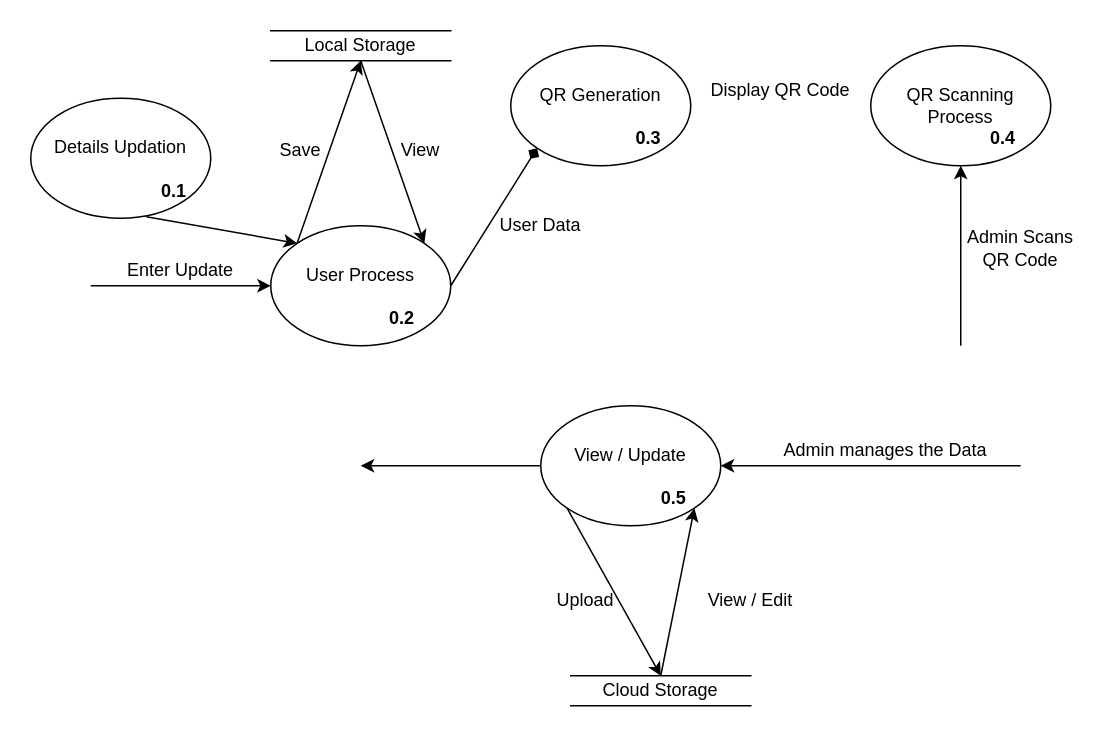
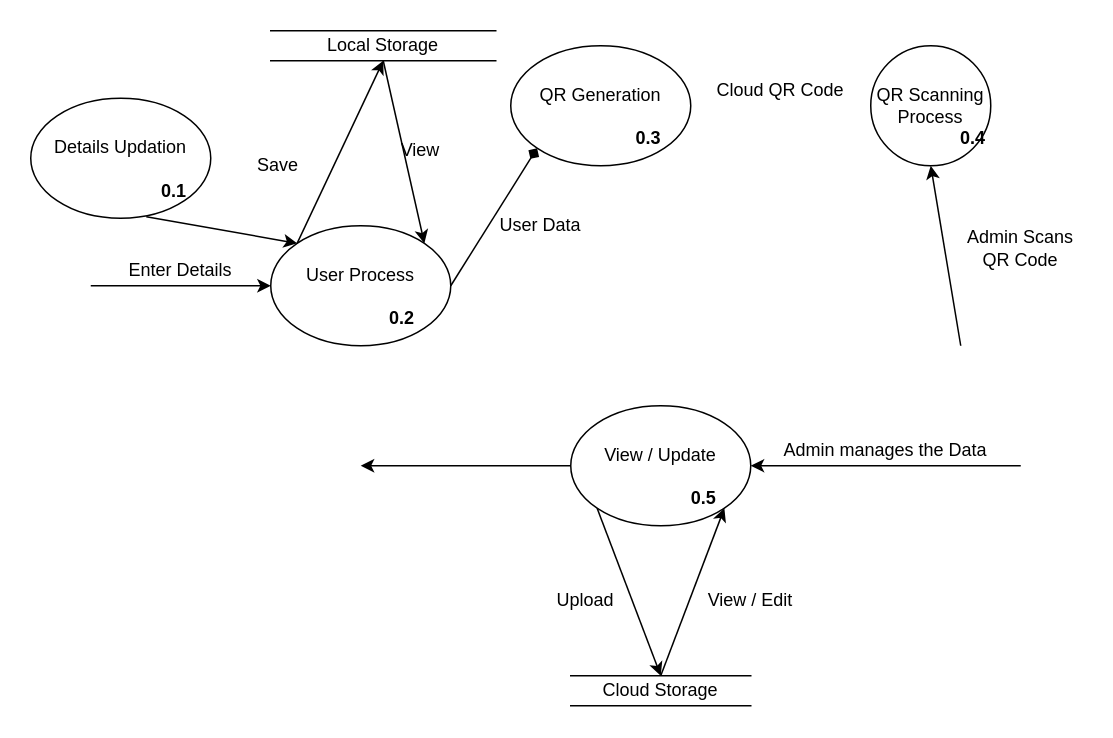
node "Local Storage": size 180x30 -> 225x30
node "Display QR Code": label "Display QR Code" -> "Cloud QR Code"
node "QR Scanning Process 0.4": size 180x120 -> 120x120
node "Save": moved (301, 151) -> (278, 166)
node "Enter Update": label "Enter Update" -> "Enter Details"
node "View / Update 0.5": moved (631, 466) -> (661, 466)
